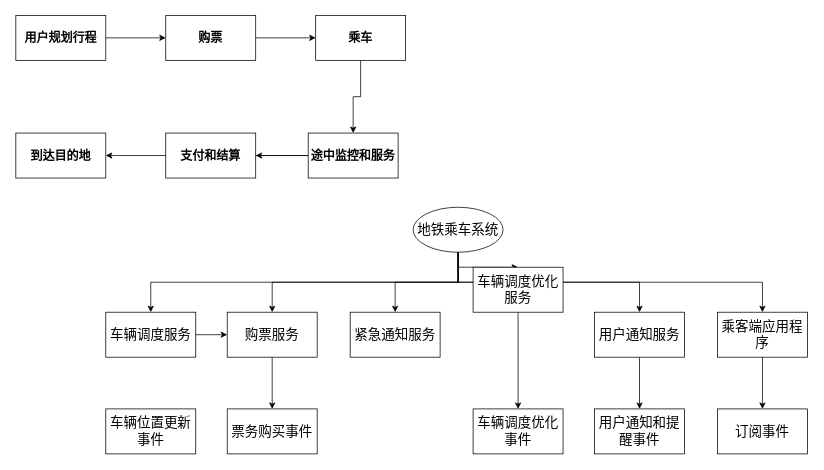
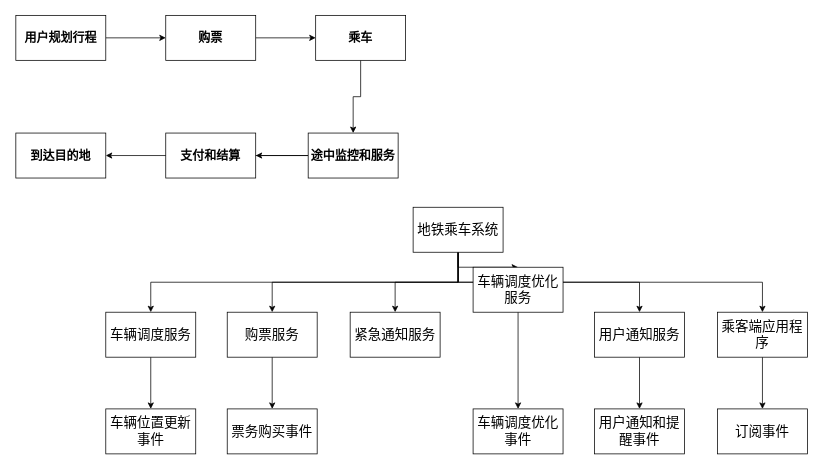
node "地铁乘车系统": shape ellipse -> rectangle
edge "车辆调度服务" -> "购票服务": now "车辆调度服务" -> "车辆位置更新事件"
